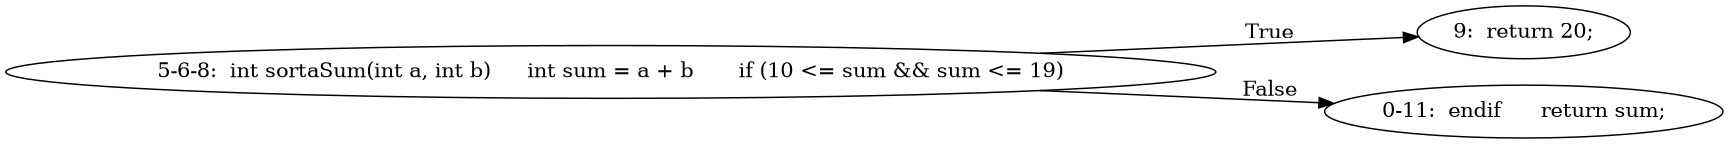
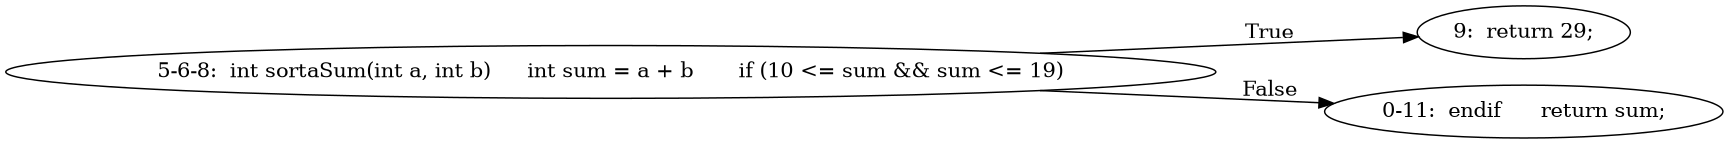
node "9:  return 20;": label "9:  return 20;" -> "9:  return 29;"
